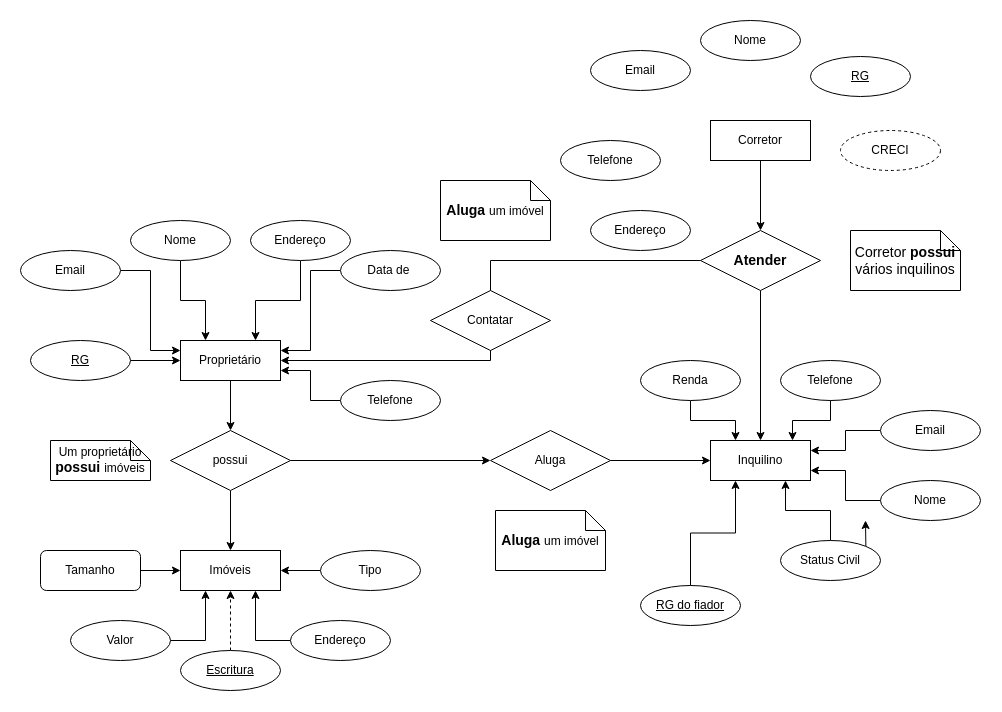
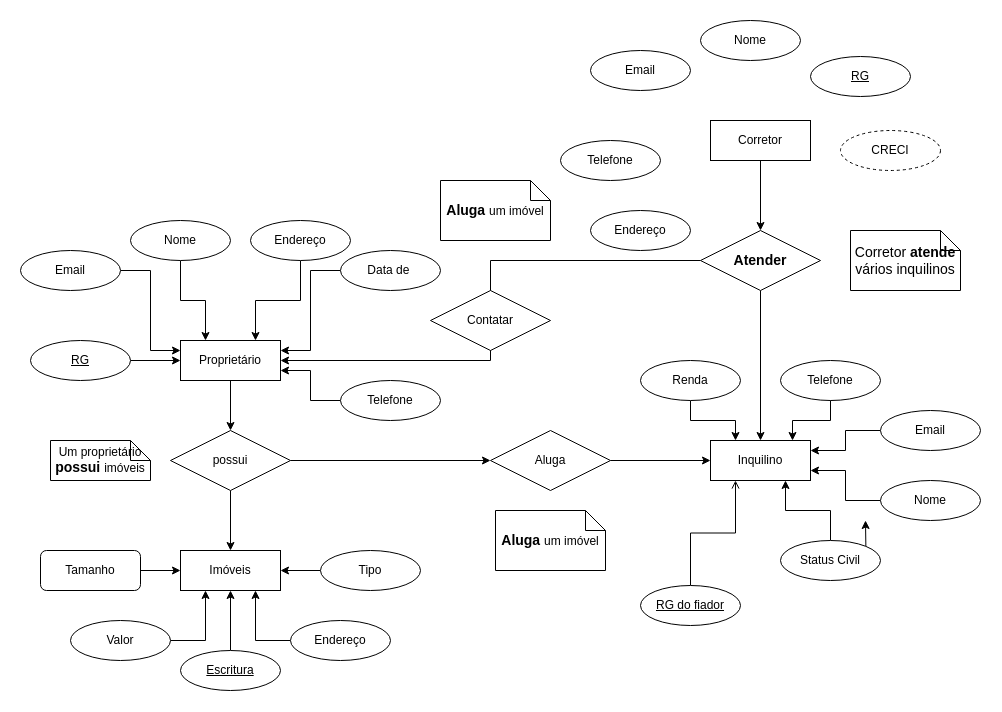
node "Corretor possui vários inquilinos": label "Corretor possui vários inquilinos" -> "Corretor atende vários inquilinos"
edge "RG do fiador" -> "Inquilino": arrowhead classic -> open
edge "Escritura" -> "Imóveis": style dashed -> solid
